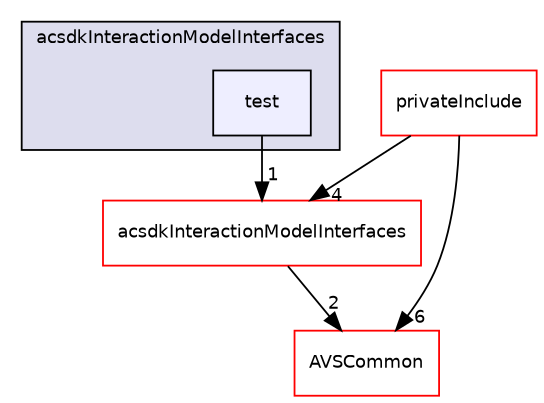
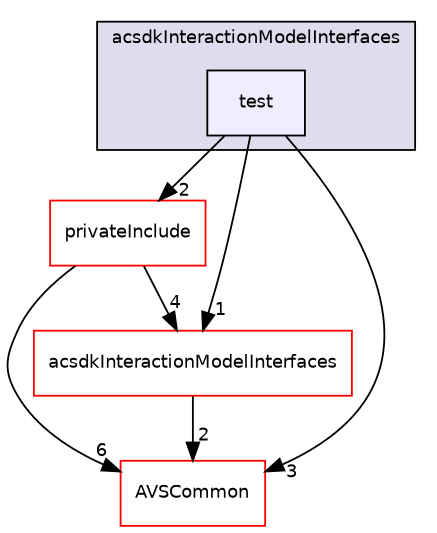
edge "test" -> "privateInclude": added
edge "test" -> "AVSCommon": added
